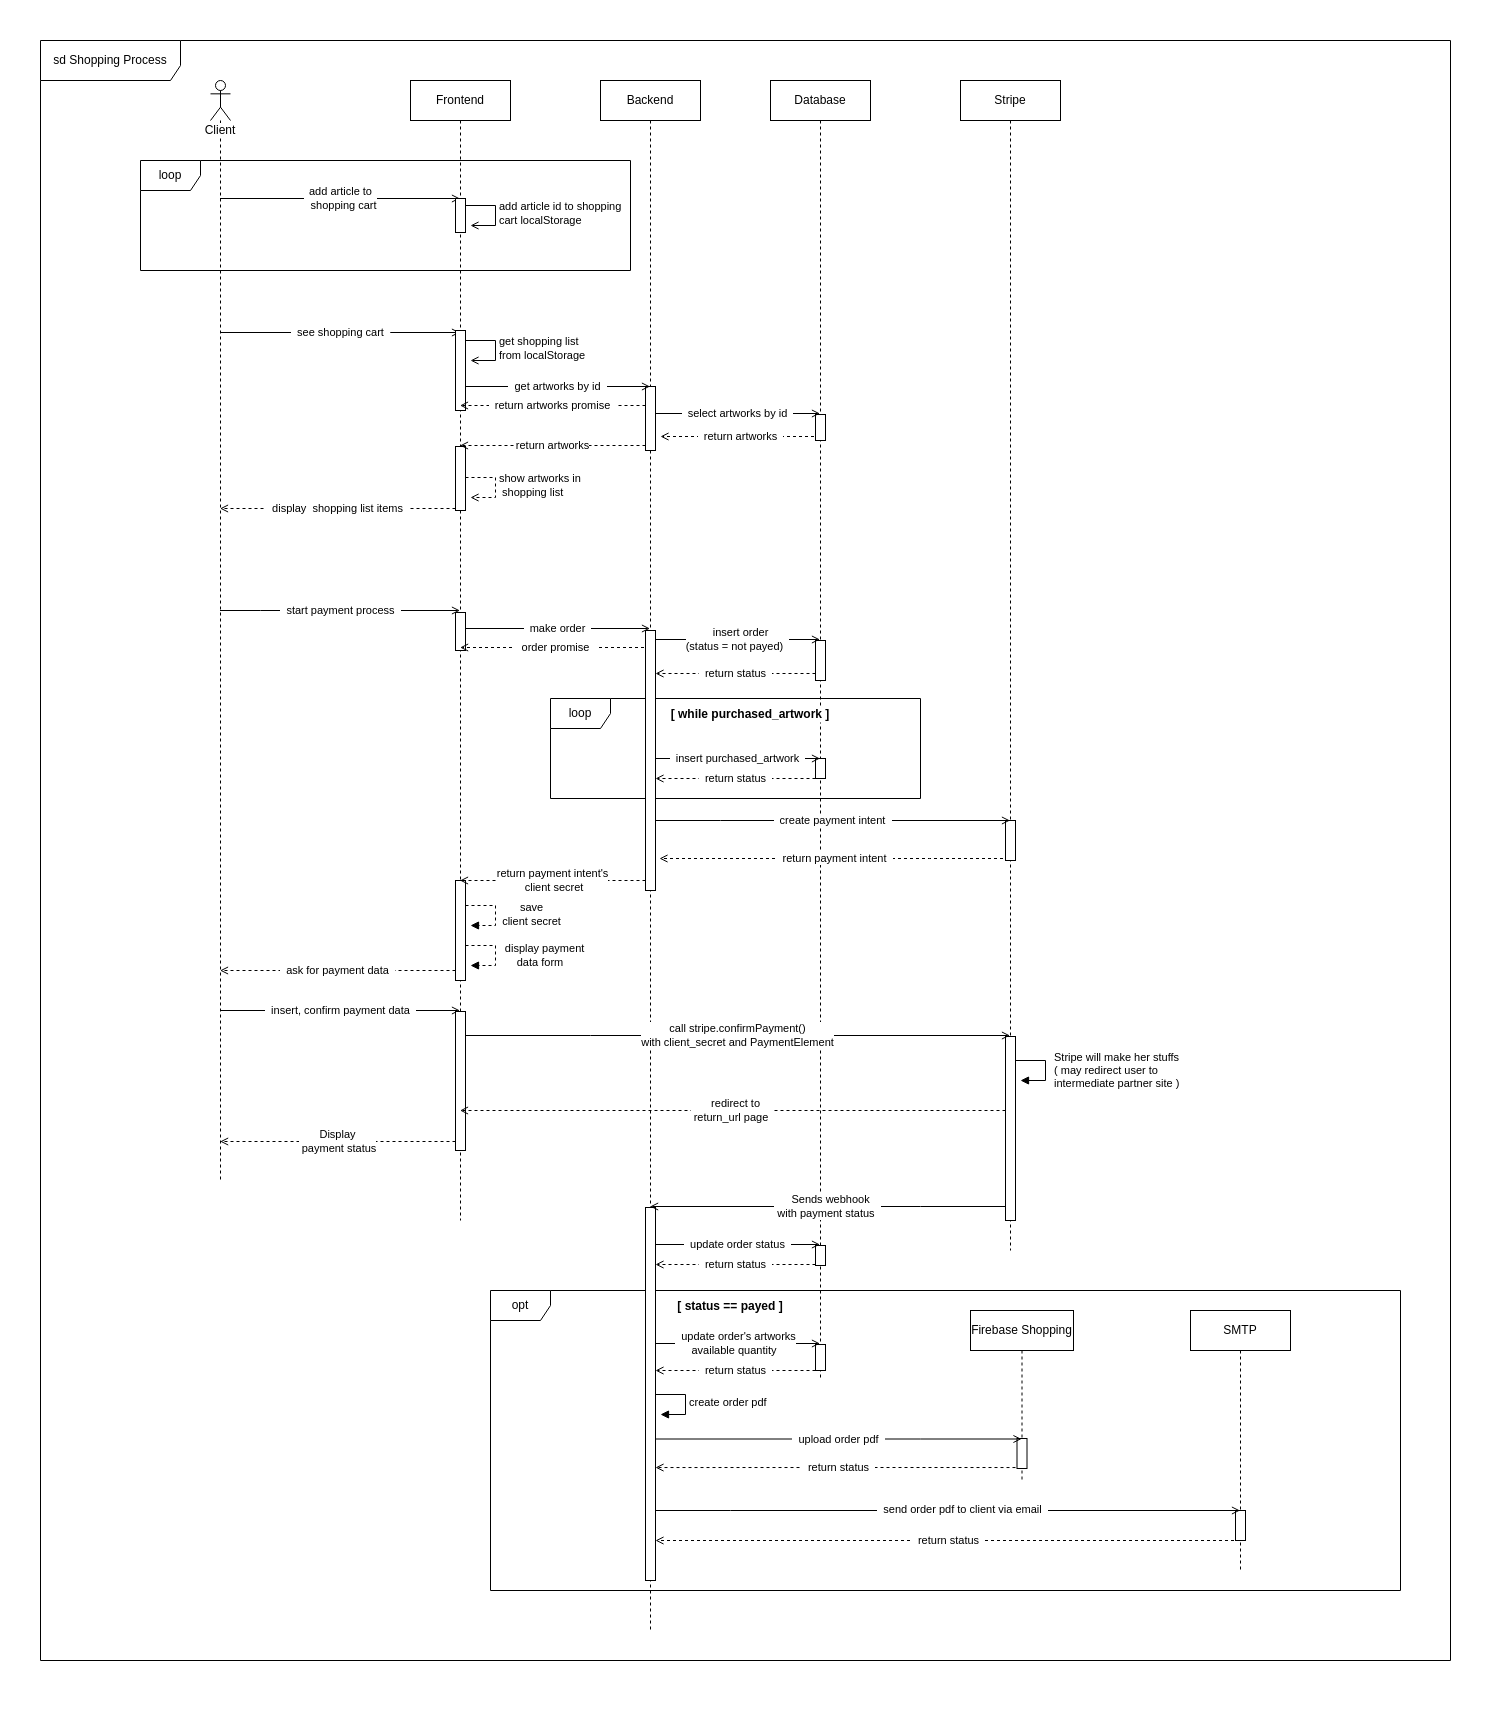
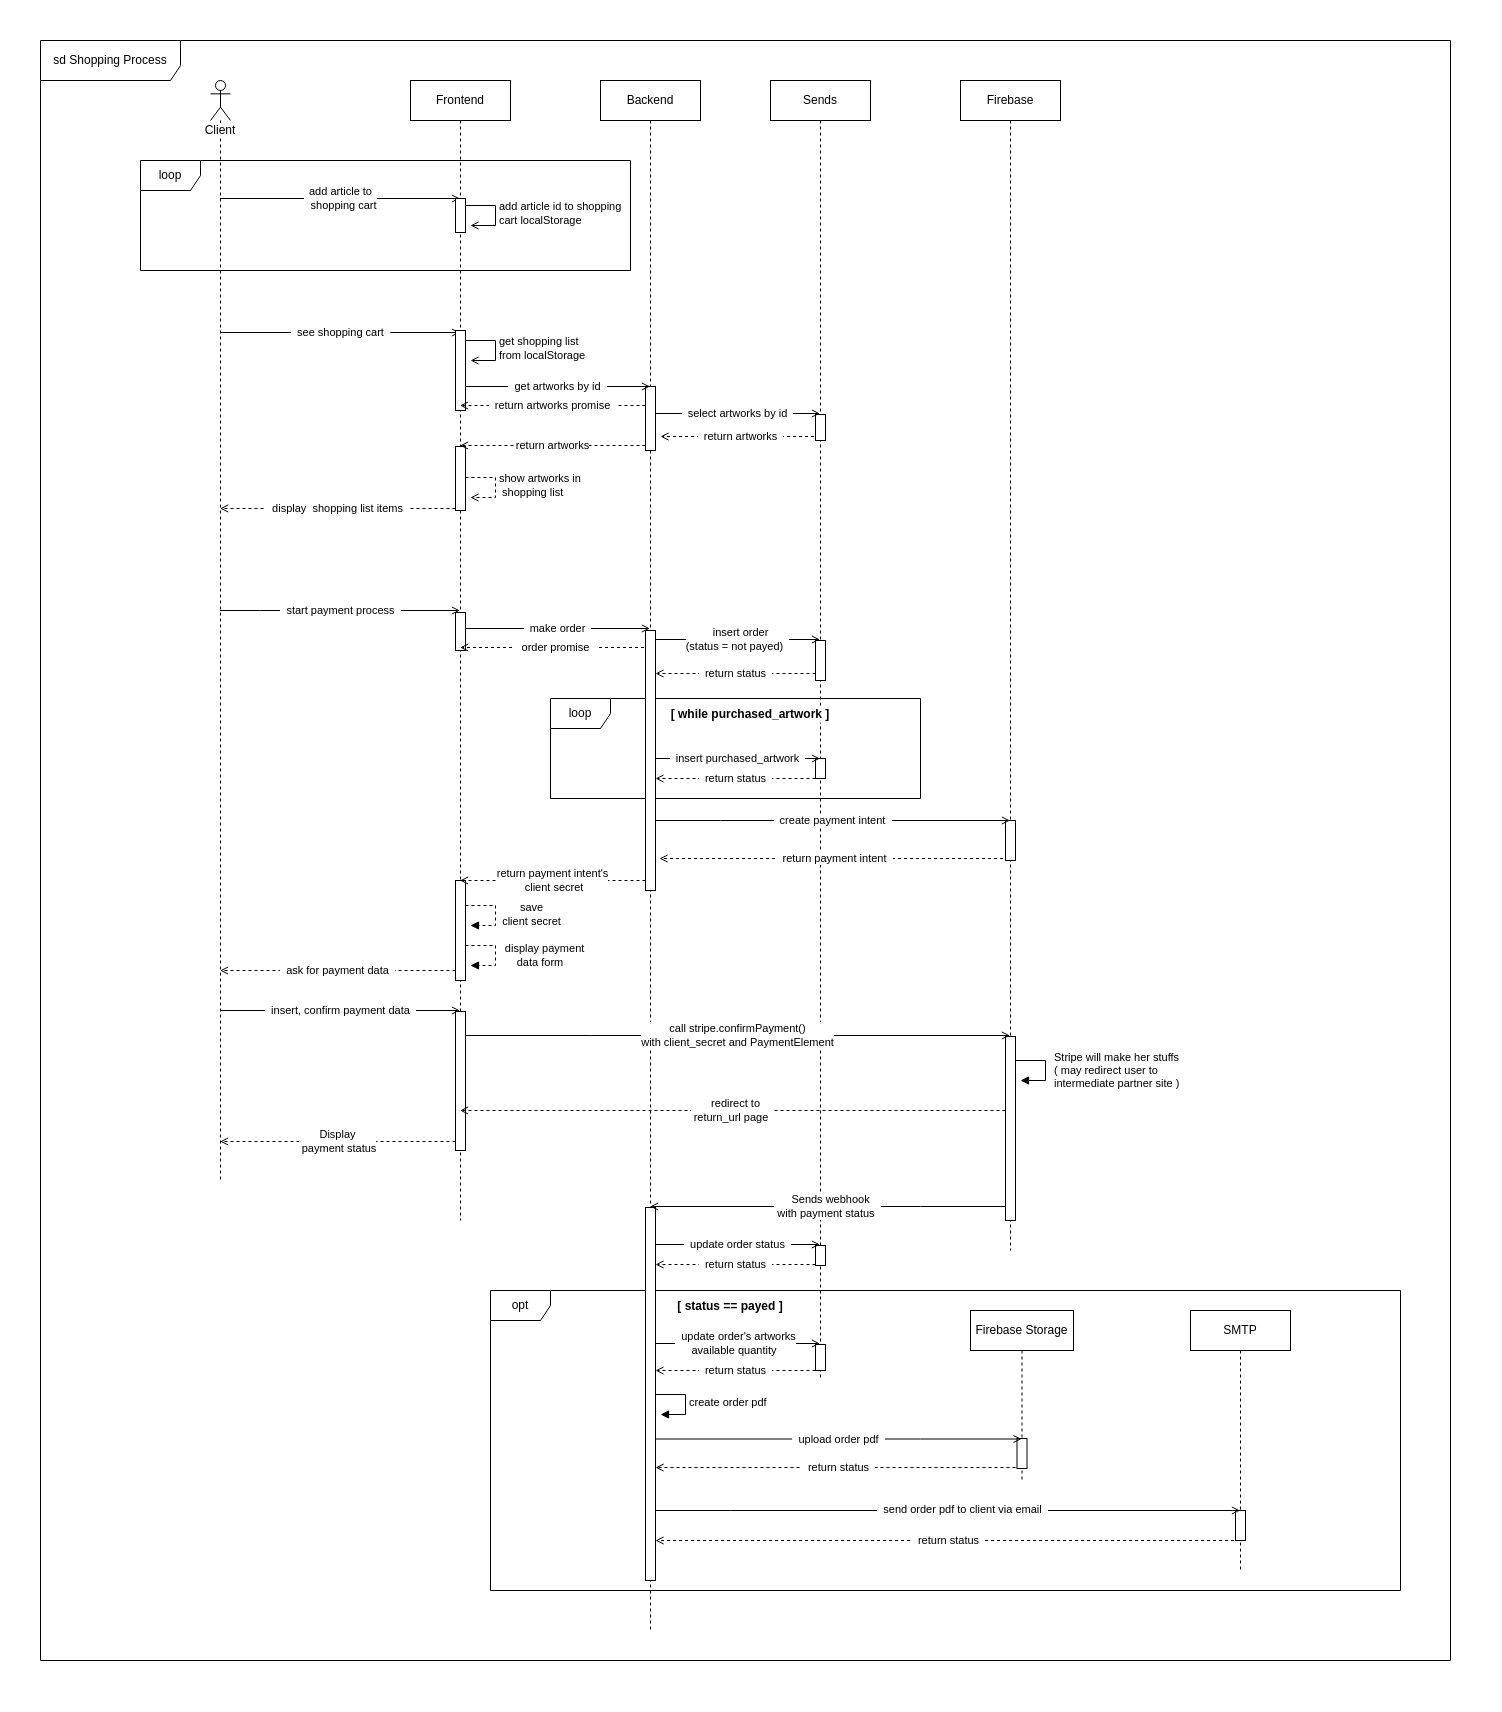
node "Database": label "Database" -> "Sends"
node "Stripe": label "Stripe" -> "Firebase"
node "Firebase Shopping": label "Firebase Shopping" -> "Firebase Storage"
